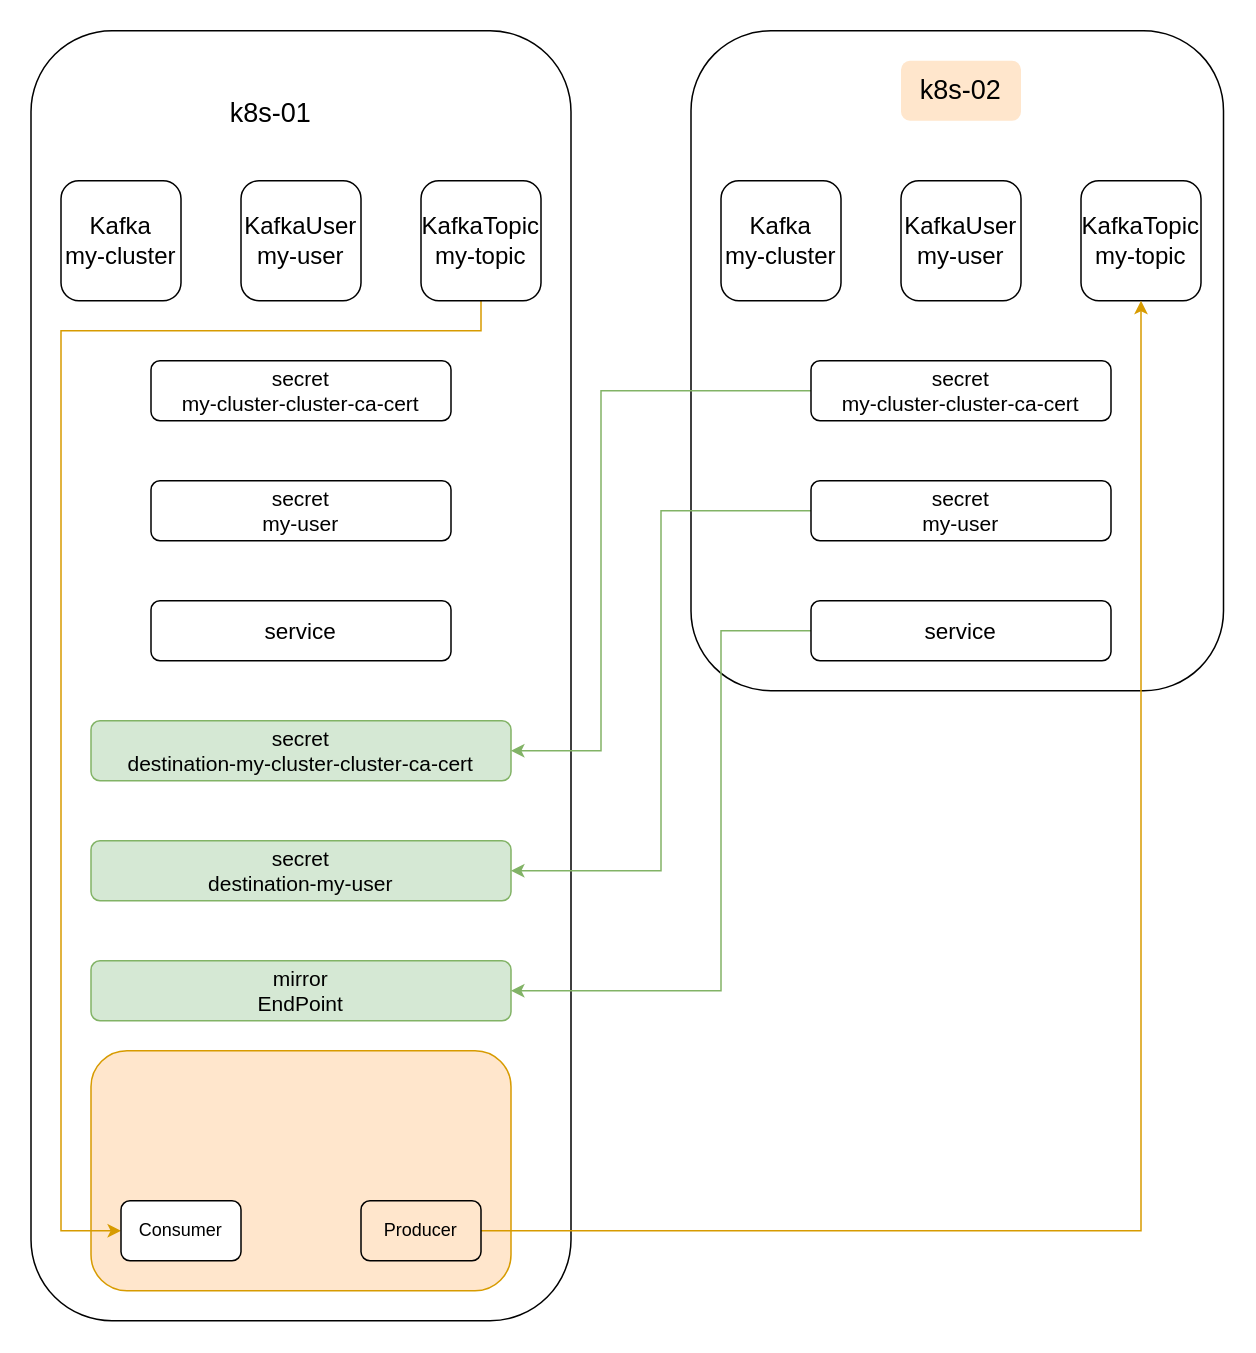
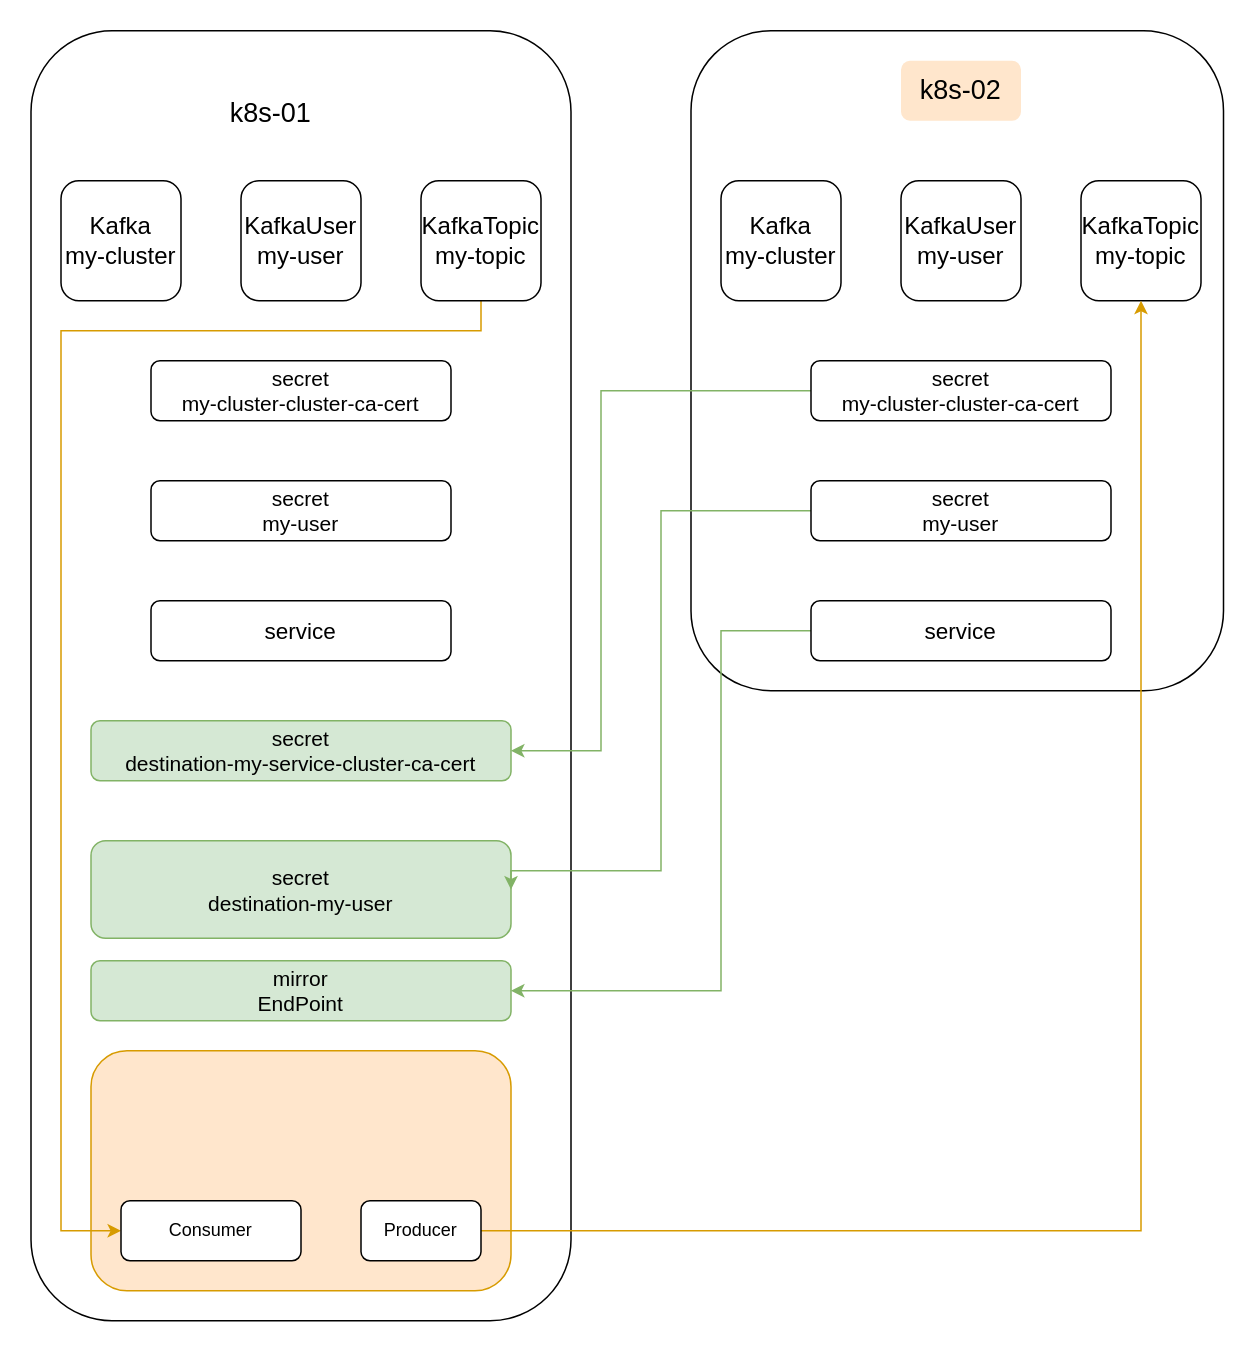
node "secret destination-my-cluster-cluster-ca-cert": label "secret destination-my-cluster-cluster-ca-cert" -> "secret destination-my-service-cluster-ca-cert"
node "secret destination-my-user": size 420x60 -> 420x98
node "Consumer": size 120x60 -> 180x60
node "Producer": fillcolor #ffe6cc -> #ffffff
